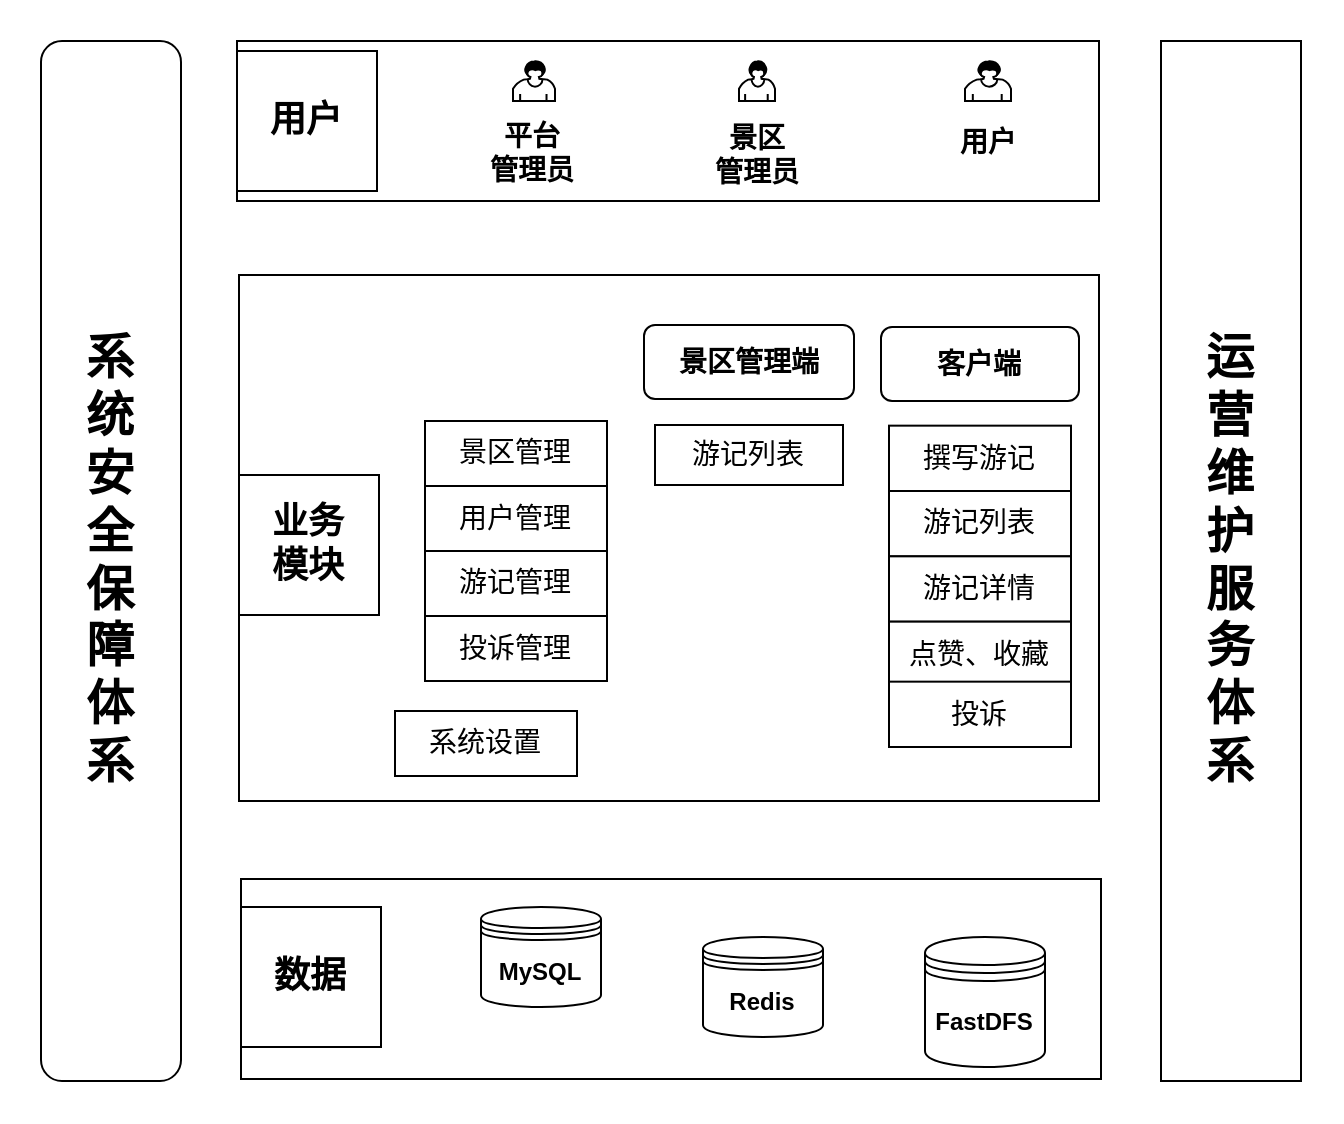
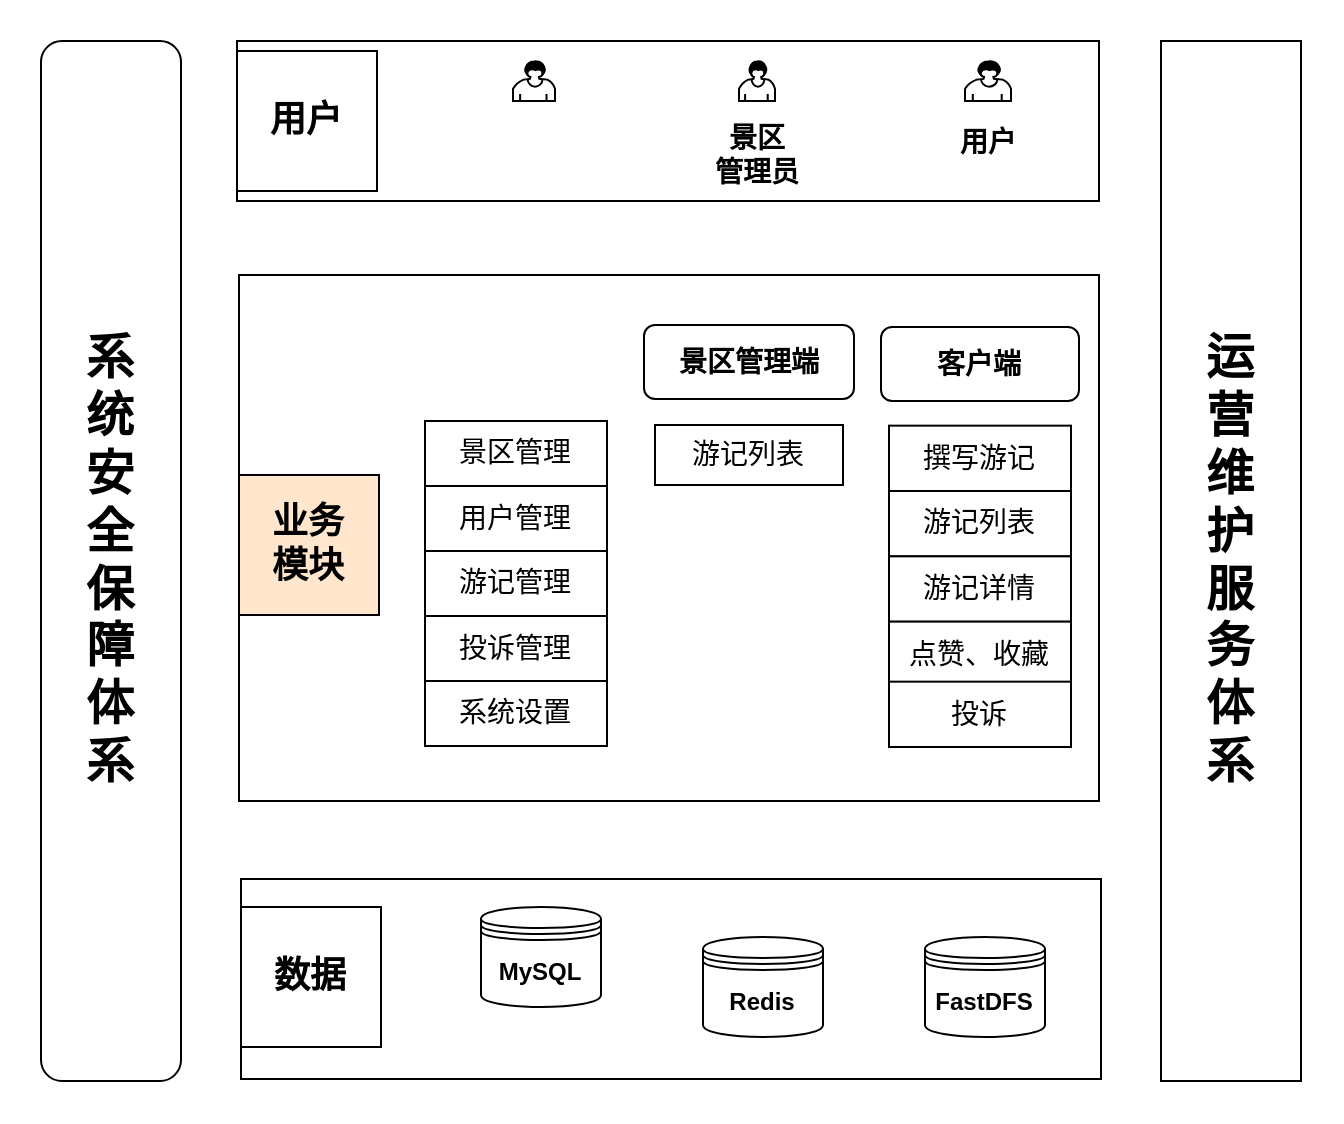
node "平台 管理员": removed
node "业务 模块": fillcolor #ffffff -> #ffe6cc
node "系统设置": moved (486, 744) -> (516, 714)
node "FastDFS": size 120x130 -> 120x100
